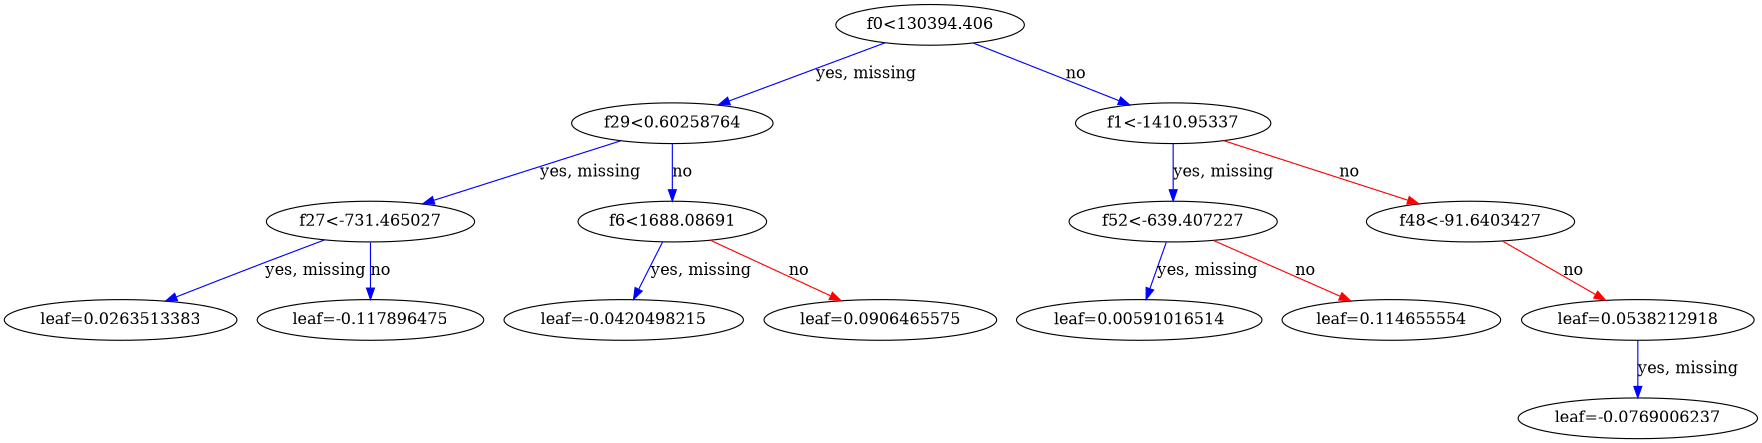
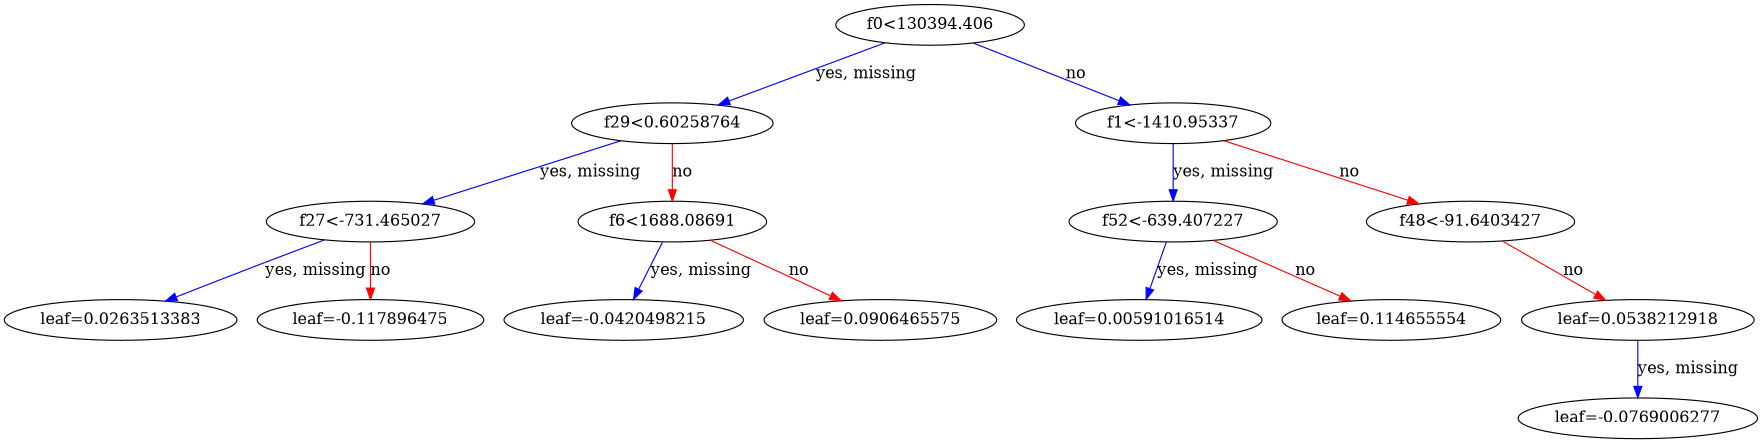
edge "f29<0.60258764" -> "f6<1688.08691": color #0000ff -> #ff0000
edge "f27<-731.465027" -> "leaf=-0.117896475": color #0000ff -> #ff0000
node "leaf=-0.0769006237": label "leaf=-0.0769006237" -> "leaf=-0.0769006277"
